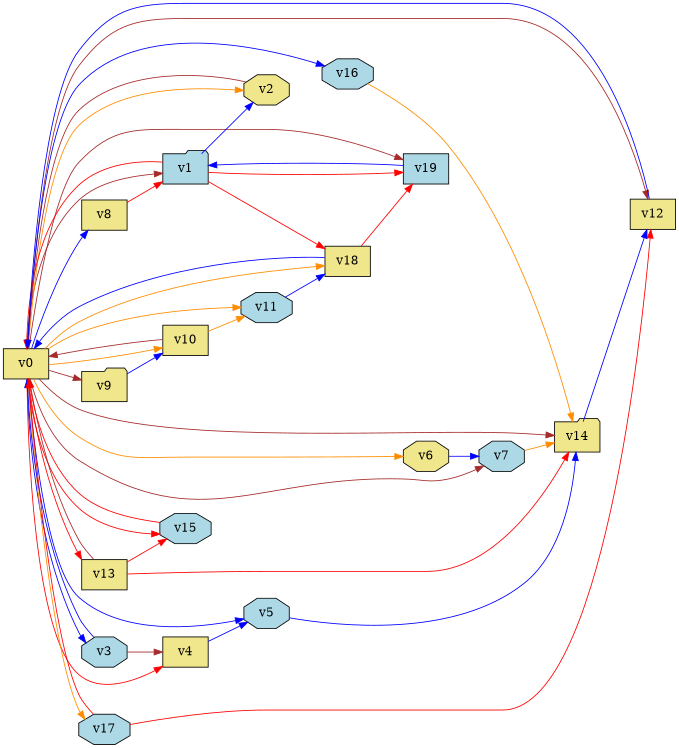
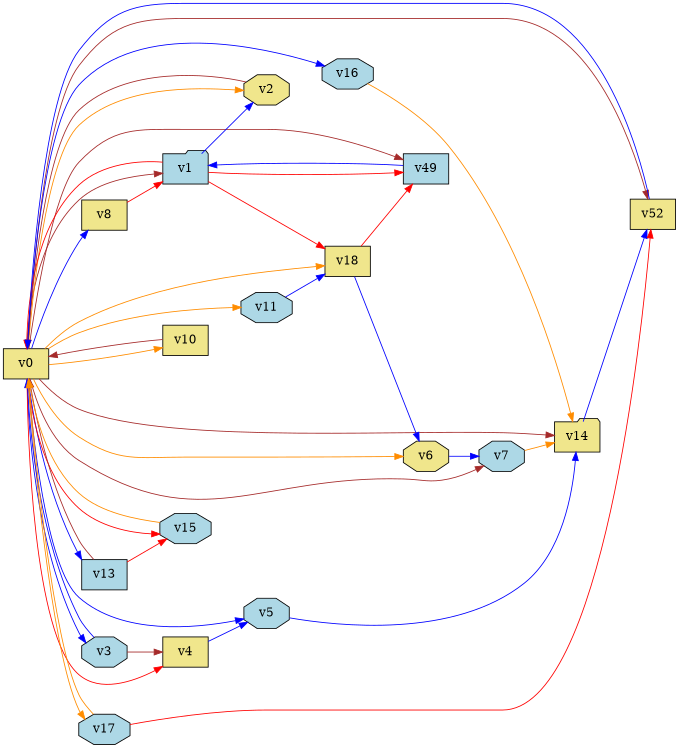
node "v19": label "v19" -> "v49"
node "v12": label "v12" -> "v52"
edge "v18" -> "v0": now "v18" -> "v6"
edge "v10" -> "v11": removed
node "v9": removed
edge "v0" -> "v13": color red -> blue
edge "v15" -> "v0": color red -> darkorange
edge "v17" -> "v0": color red -> darkorange
edge "v13" -> "v14": removed
node "v13": fillcolor khaki -> lightblue
